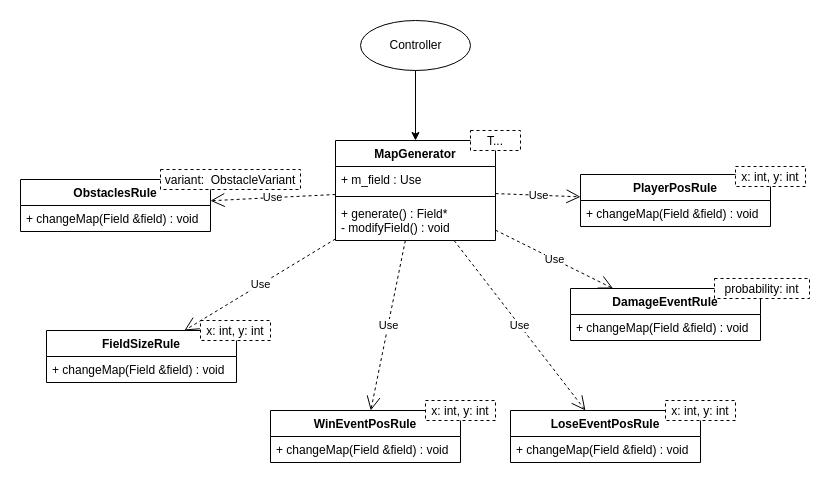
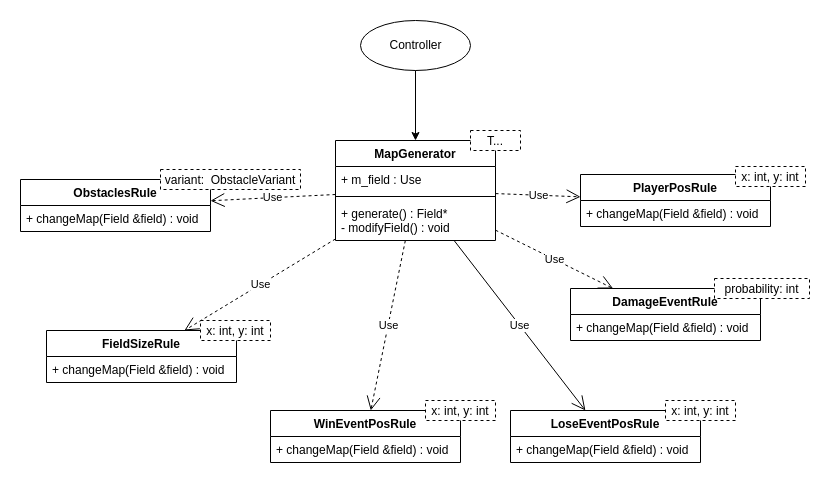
edge "MapGenerator" -> "LoseEventPosRule": style dashed -> solid
